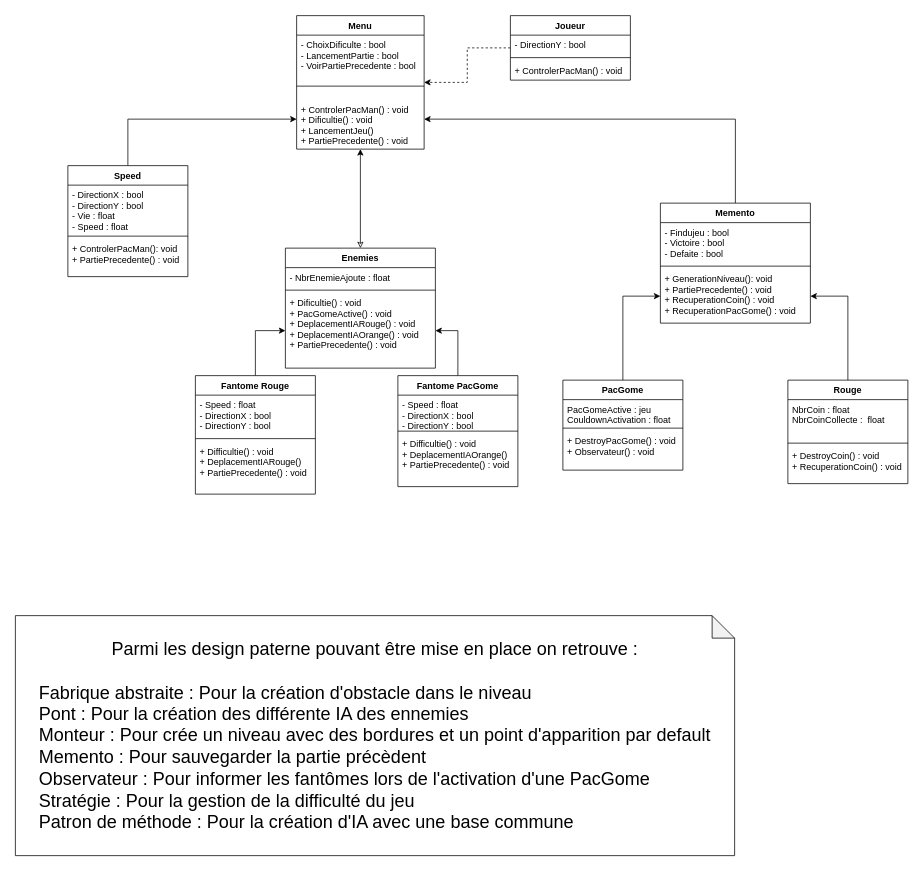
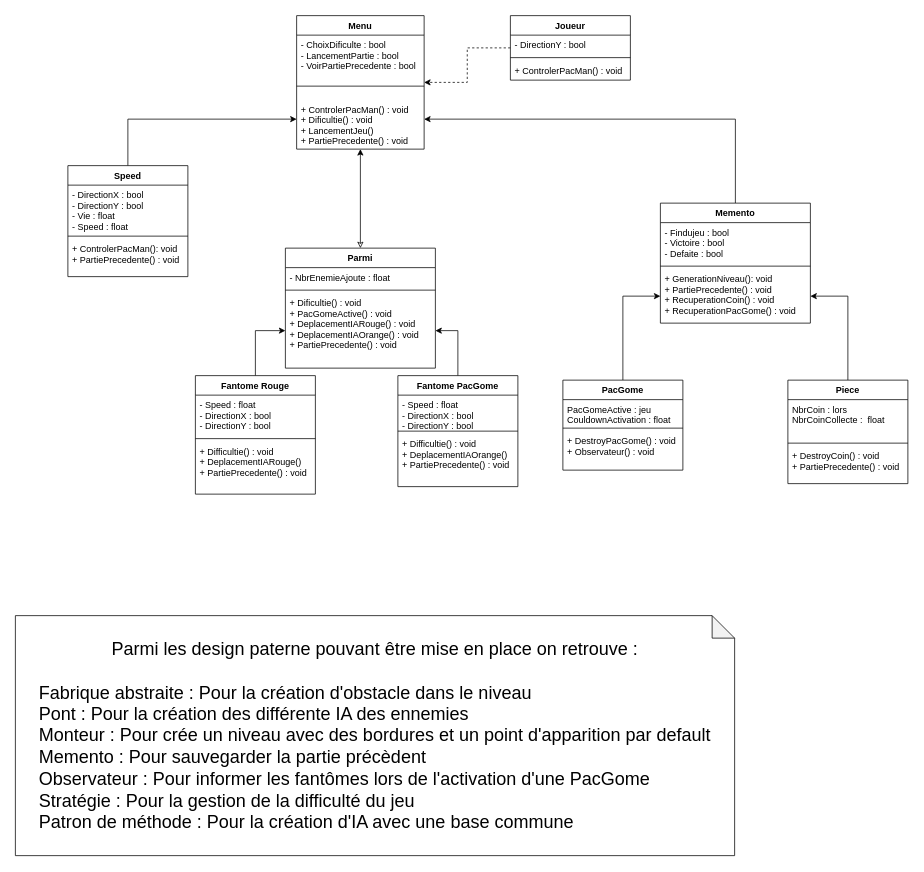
node "Enemies": label "Enemies" -> "Parmi"
node "Rouge": label "Rouge" -> "Piece"
node "NbrCoin : float NbrCoinCollecte : float": label "NbrCoin : float NbrCoinCollecte : float" -> "NbrCoin : lors NbrCoinCollecte : float"
node "+ DestroyCoin() : void + RecuperationCoin() : void": label "+ DestroyCoin() : void + RecuperationCoin() : void" -> "+ DestroyCoin() : void + PartiePrecedente() : void"
